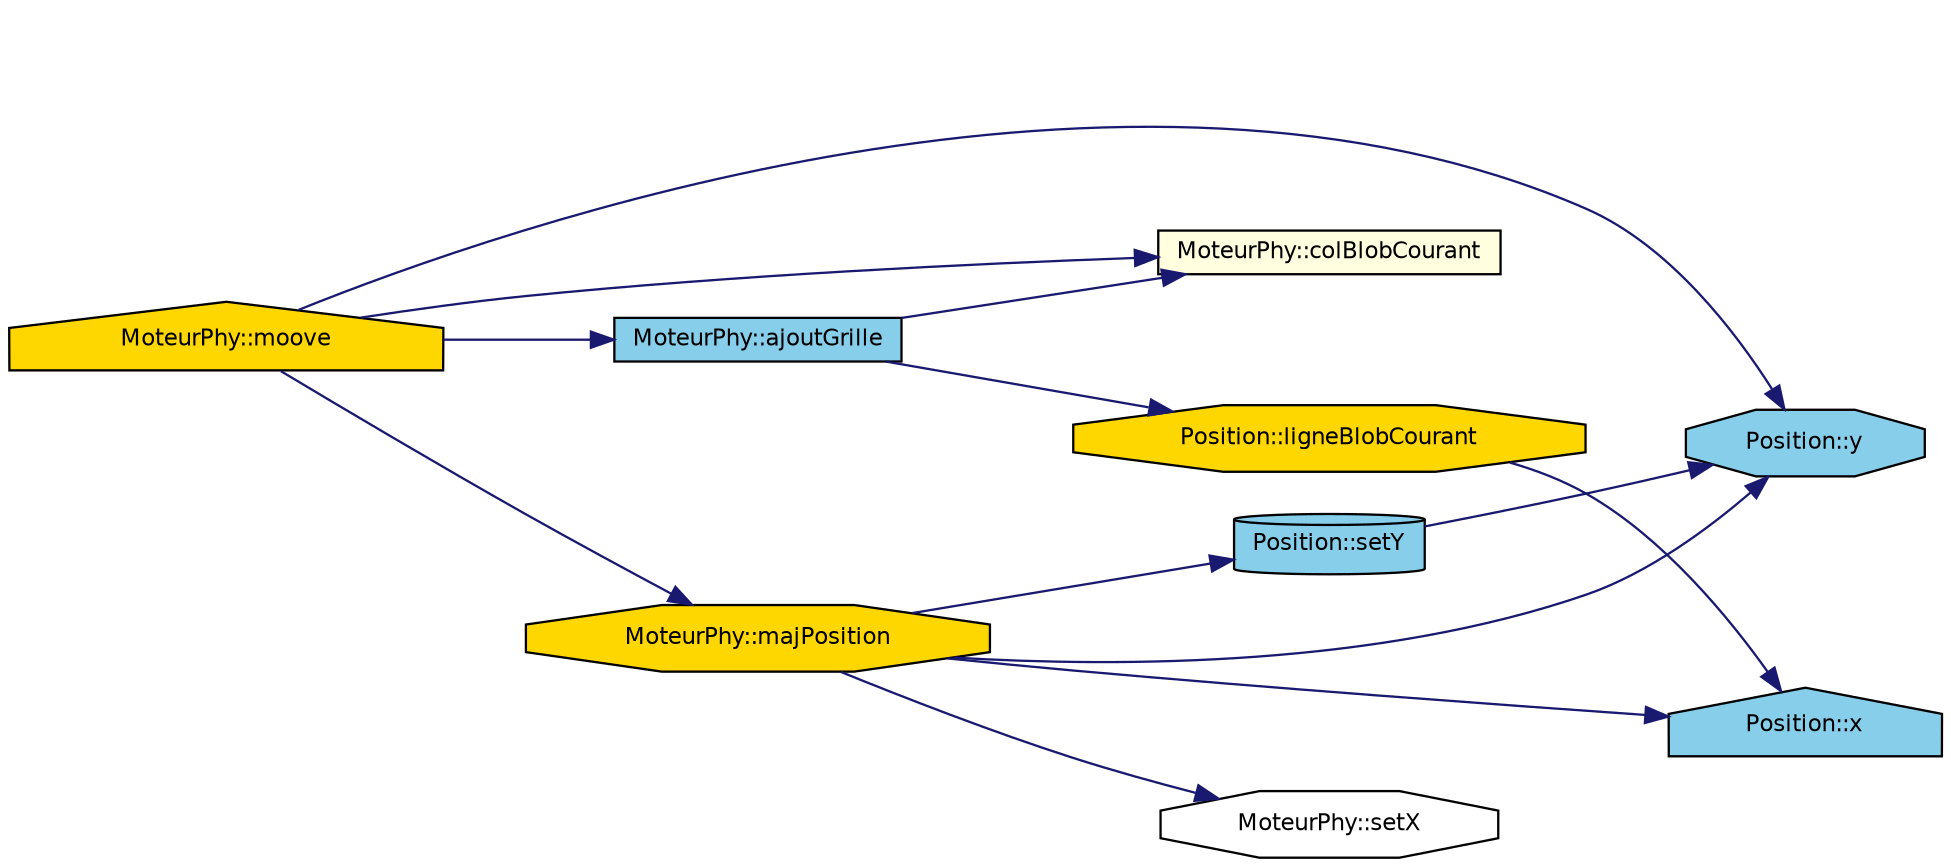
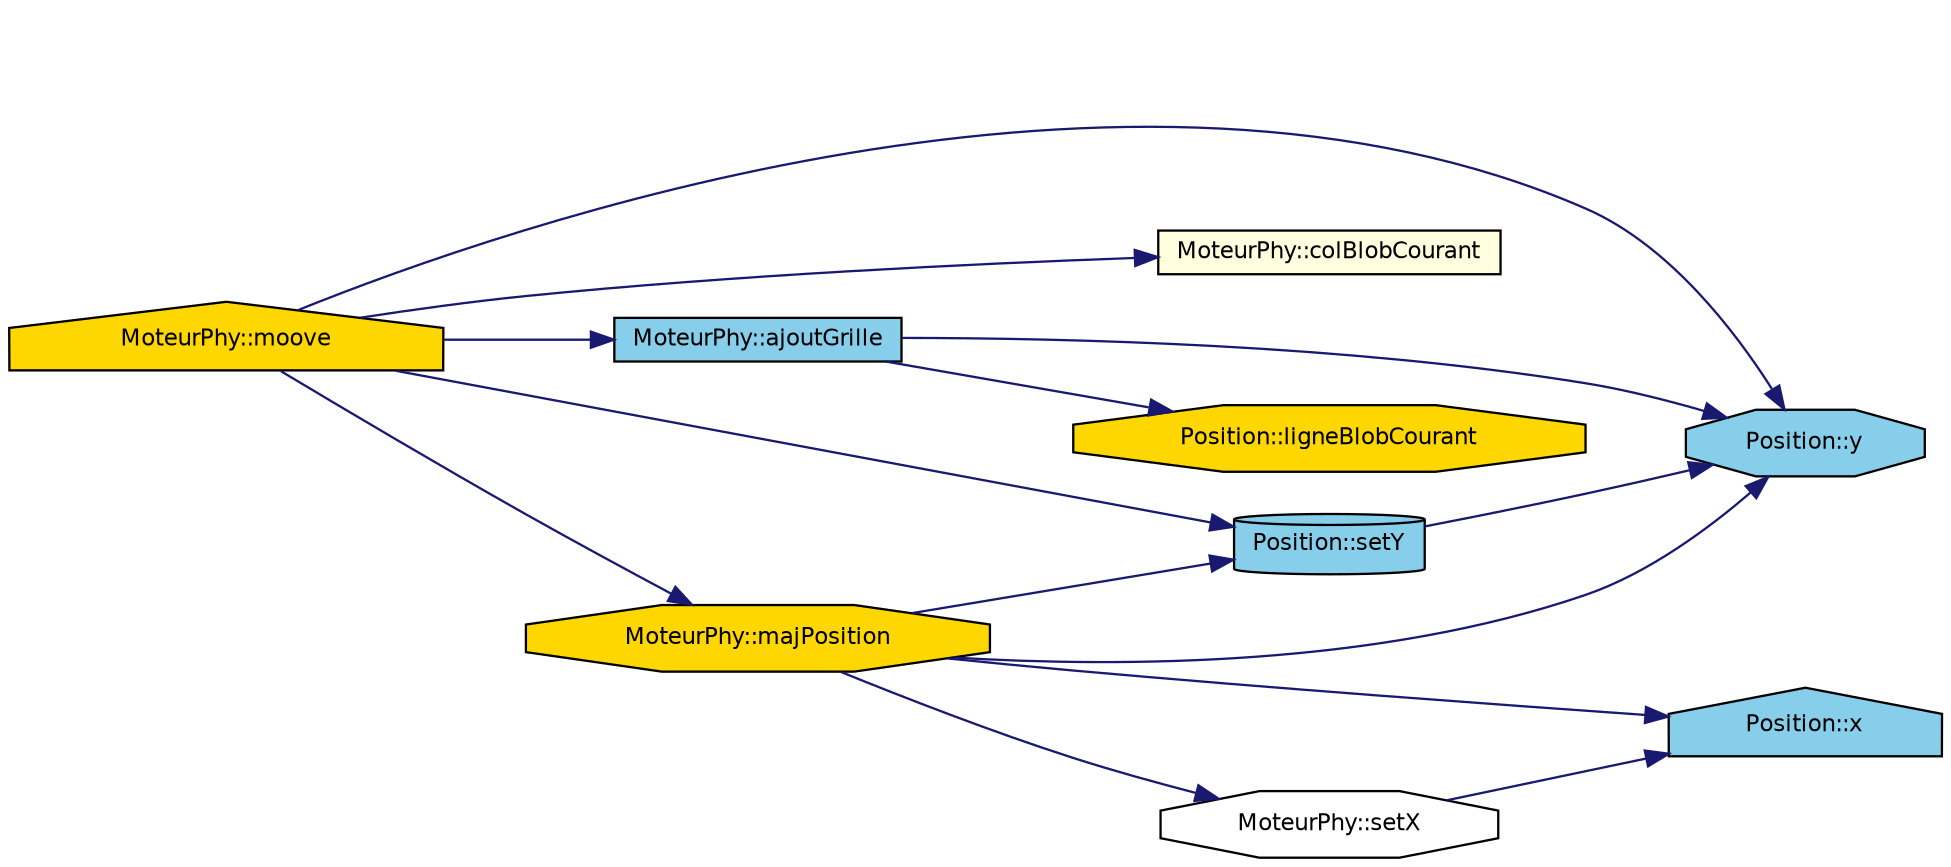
edge "MoteurPhy::ajoutGrille" -> "MoteurPhy::colBlobCourant": now "MoteurPhy::ajoutGrille" -> "Position::y"
edge "MoteurPhy::moove" -> "Position::setY": added
edge "Position::ligneBlobCourant" -> "Position::x": now "MoteurPhy::setX" -> "Position::x"
